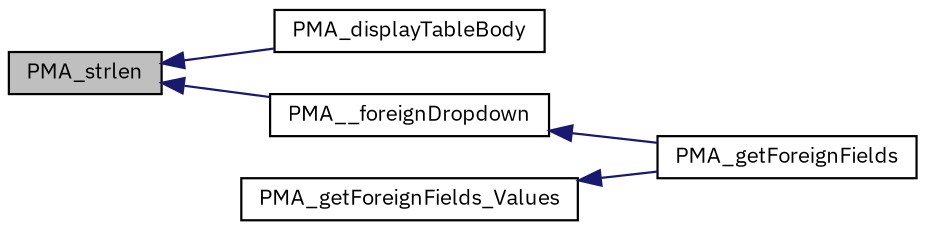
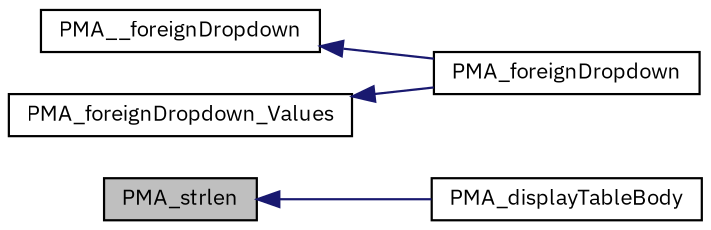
edge "PMA__foreignDropdown" -> "PMA_strlen": removed
node "PMA_getForeignFields": label "PMA_getForeignFields" -> "PMA_foreignDropdown"
node "PMA_getForeignFields_Values": label "PMA_getForeignFields_Values" -> "PMA_foreignDropdown_Values"
